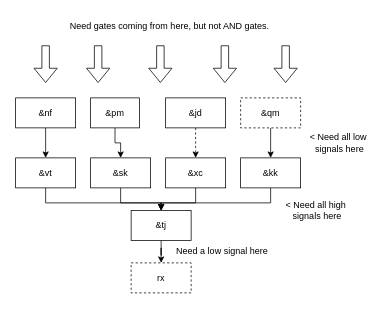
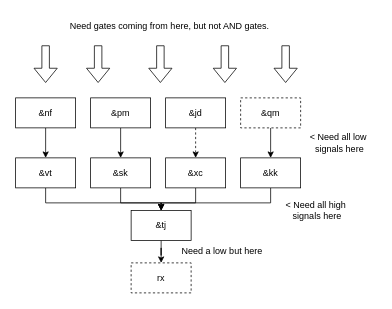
node "&pm": size 49x30 -> 60x30
node "Need a low signal here": label "Need a low signal here" -> "Need a low but here"
